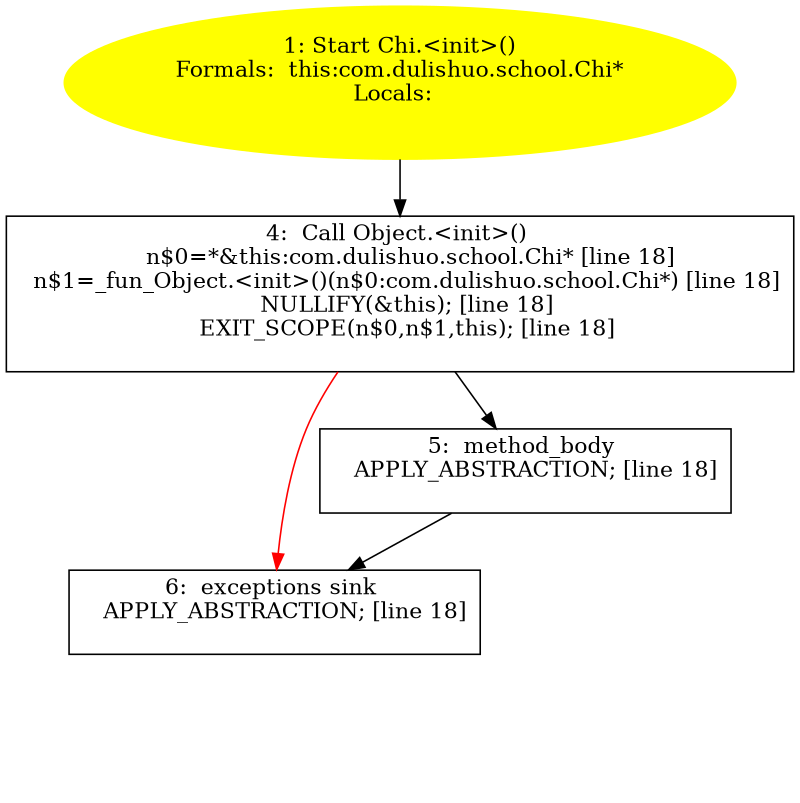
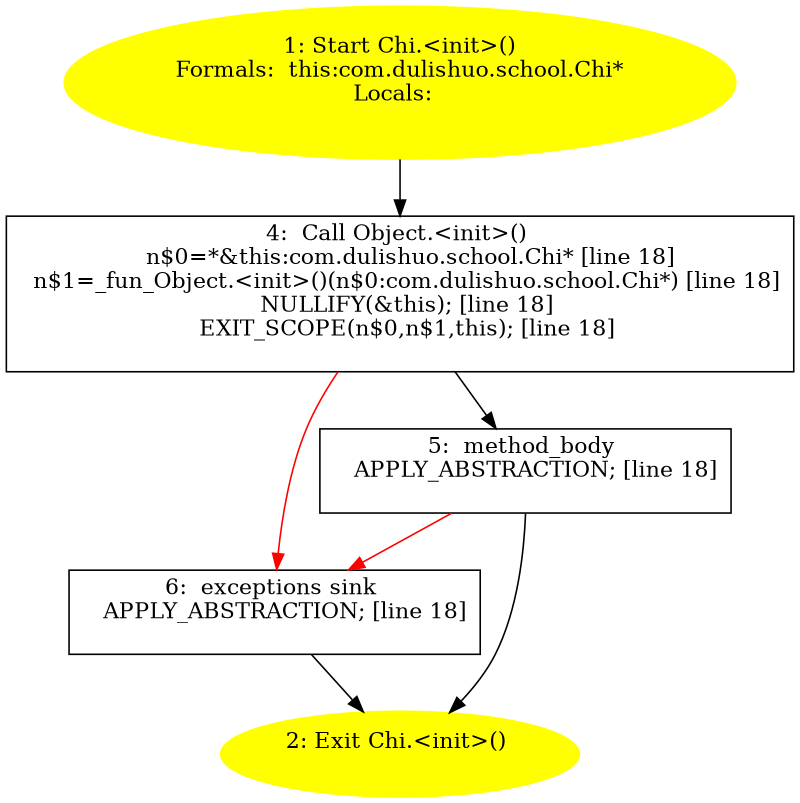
edge "5:  method_body APPLY_ABSTRACTION; [line 18]" -> "6:  exceptions sink APPLY_ABSTRACTION; [line 18]": color black -> red
node "2: Exit Chi.<init>()": added
